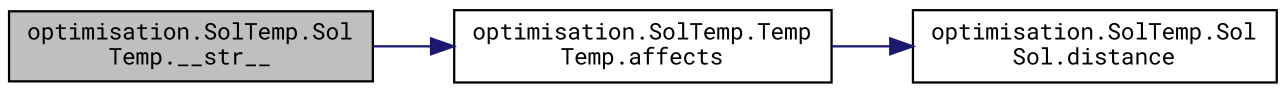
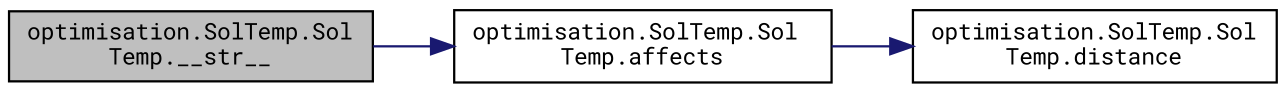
node "optimisation.SolTemp.Temp Temp.affects": label "optimisation.SolTemp.Temp Temp.affects" -> "optimisation.SolTemp.Sol Temp.affects"
node "optimisation.SolTemp.Sol Sol.distance": label "optimisation.SolTemp.Sol Sol.distance" -> "optimisation.SolTemp.Sol Temp.distance"
